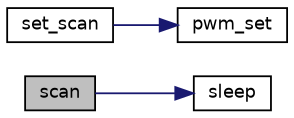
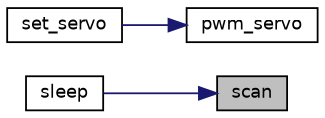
node "set_scan": label "set_scan" -> "set_servo"
node "pwm_set": label "pwm_set" -> "pwm_servo"
edge "scan" -> "sleep": reversed
